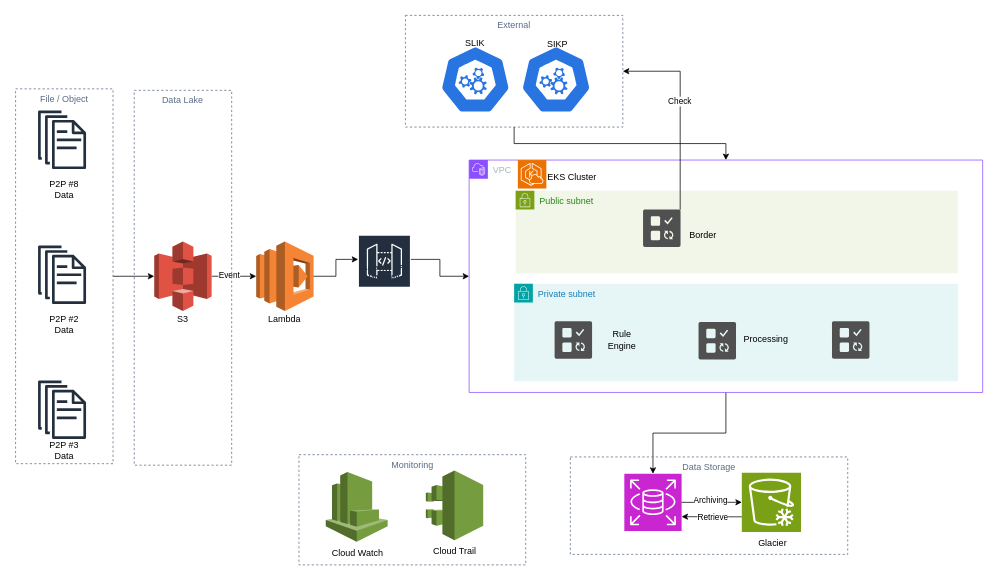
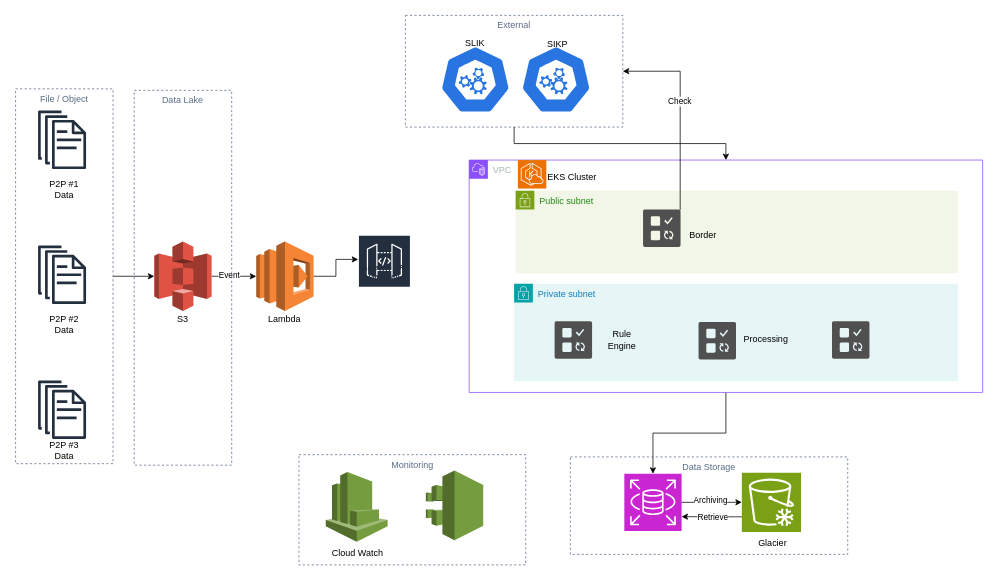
node "P2P #8 Data": label "P2P #8 Data" -> "P2P #1 Data"
edge "Amazon API Gateway" -> "VPC": removed
node "Cloud Trail": removed
